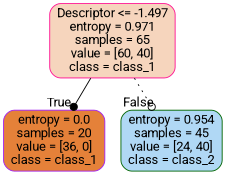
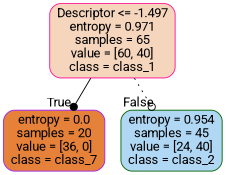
node "entropy = 0.0 samples = 20 value = [36, 0] class = class_1": label "entropy = 0.0 samples = 20 value = [36, 0] class = class_1" -> "entropy = 0.0 samples = 20 value = [36, 0] class = class_7"
